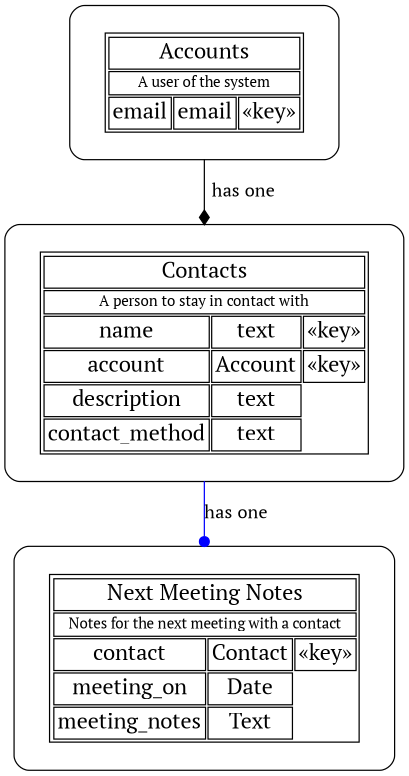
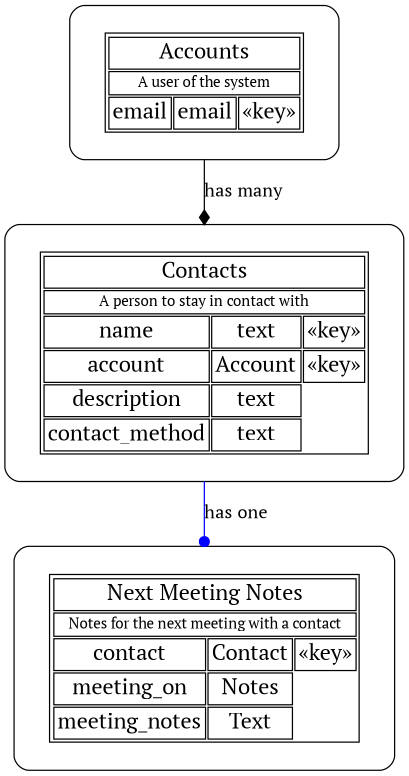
edge "Accounts" -> "Contacts": label "has one" -> "has many"
node "Next Meeting Notes": text "Date" -> "Notes"
